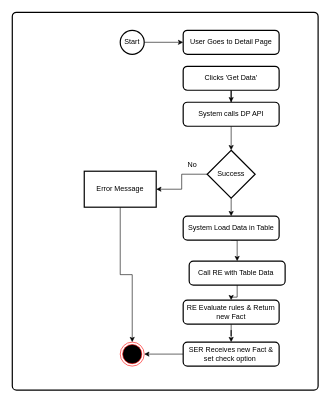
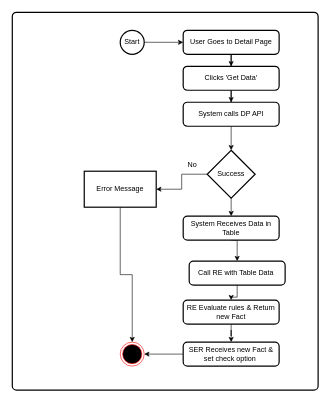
edge "User Goes to Detail Page" -> "Clicks 'Get Data'": added
node "System Load Data in Table": label "System Load Data in Table" -> "System Receives Data in Table"
